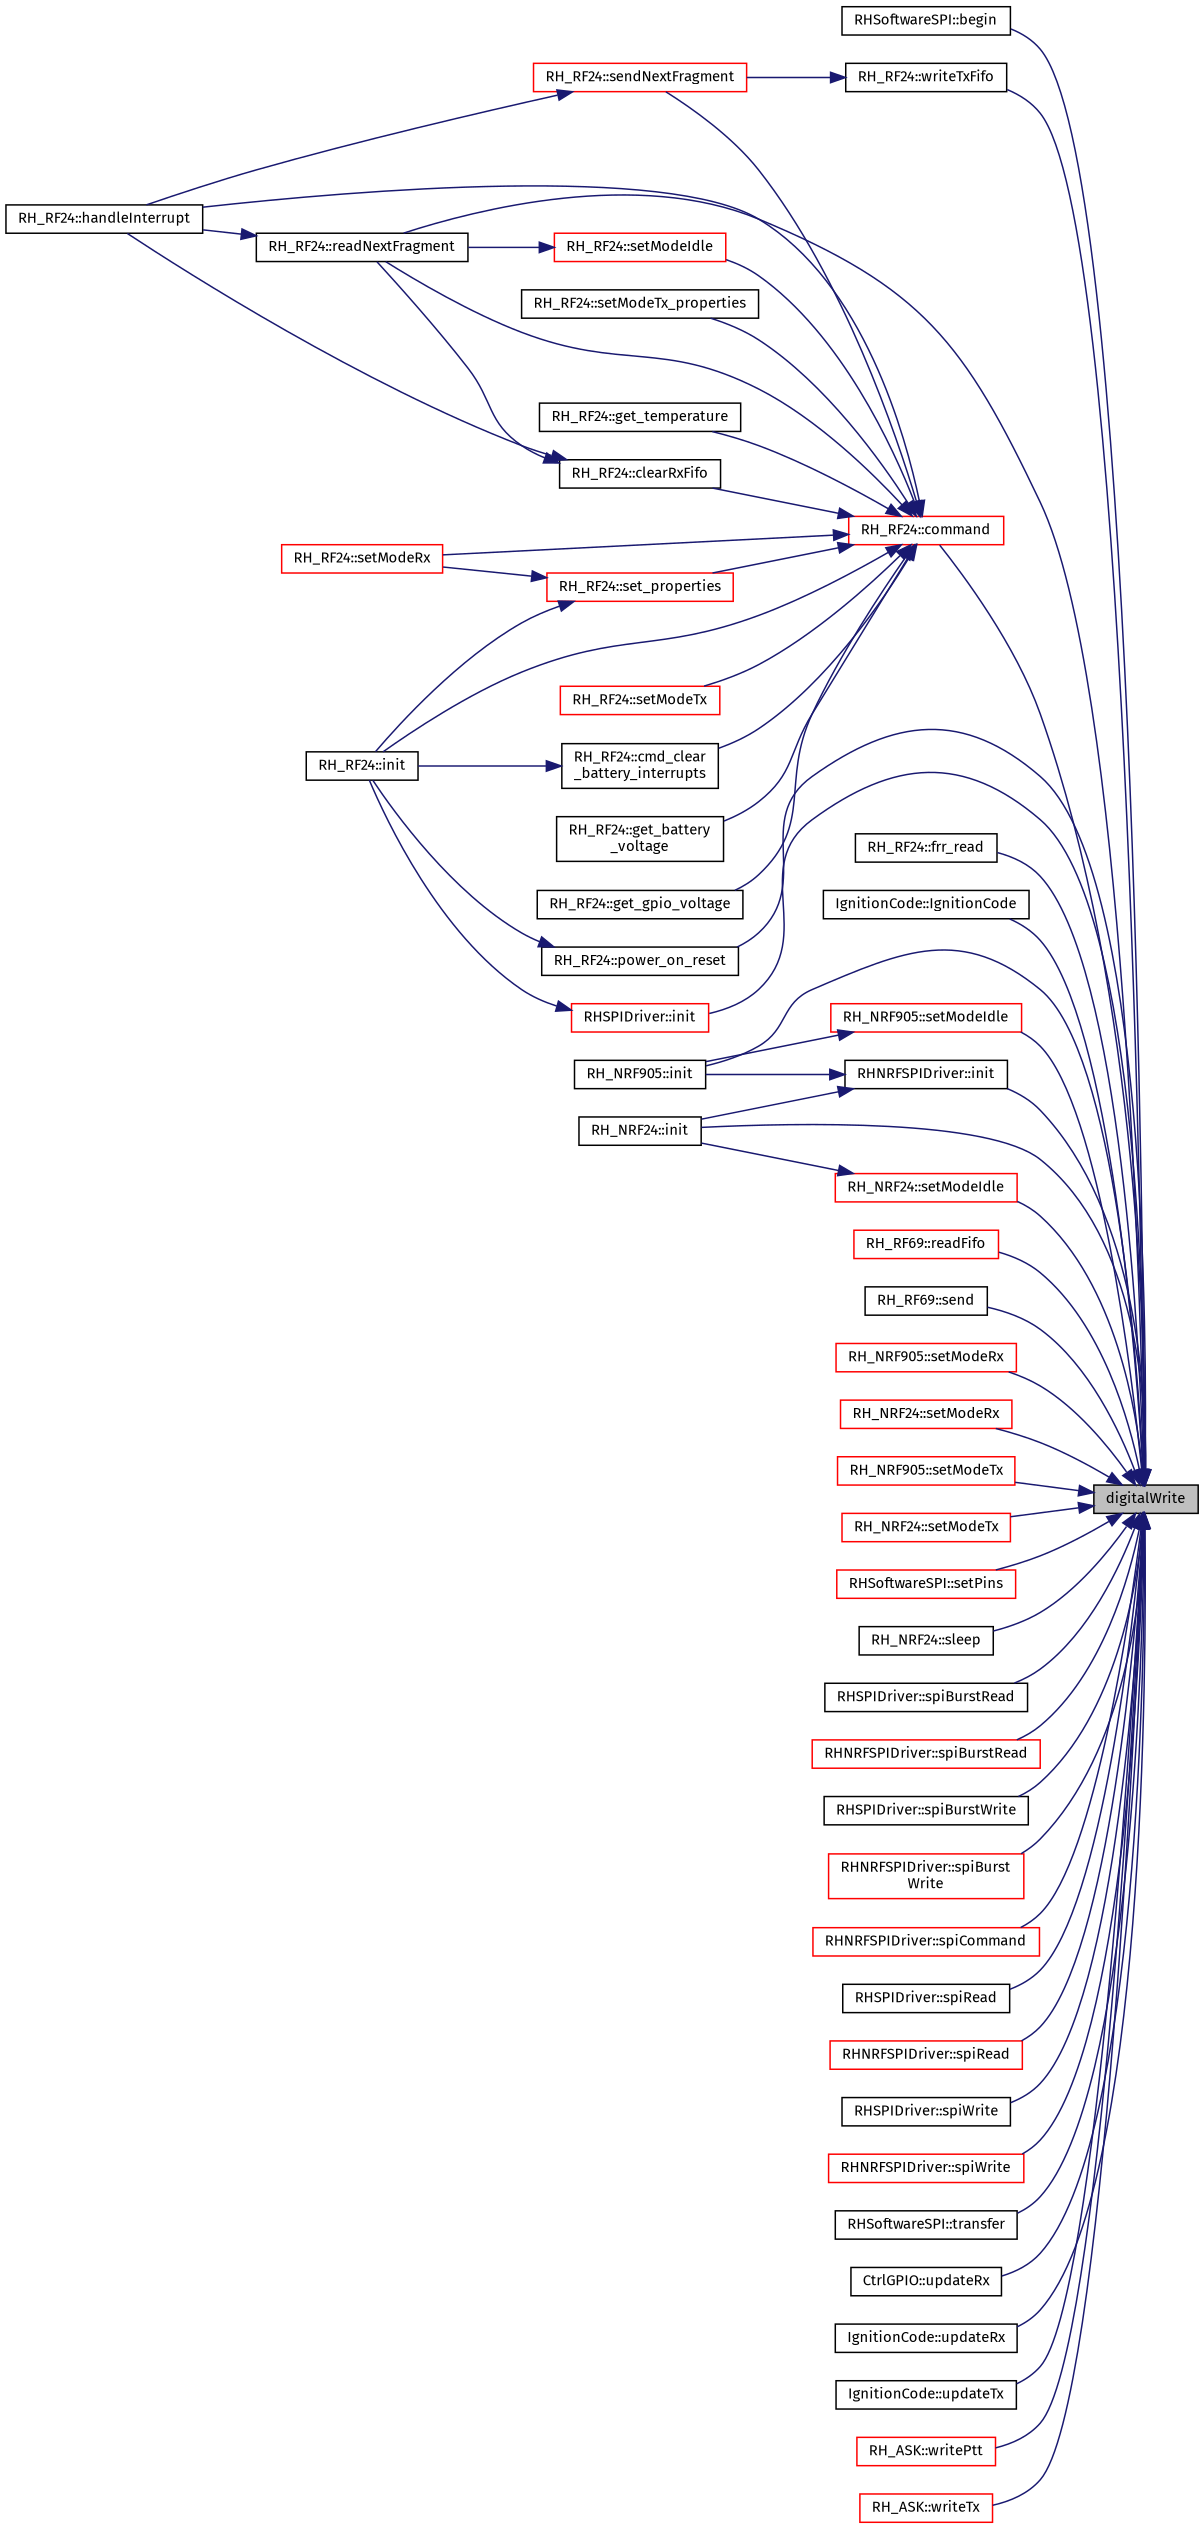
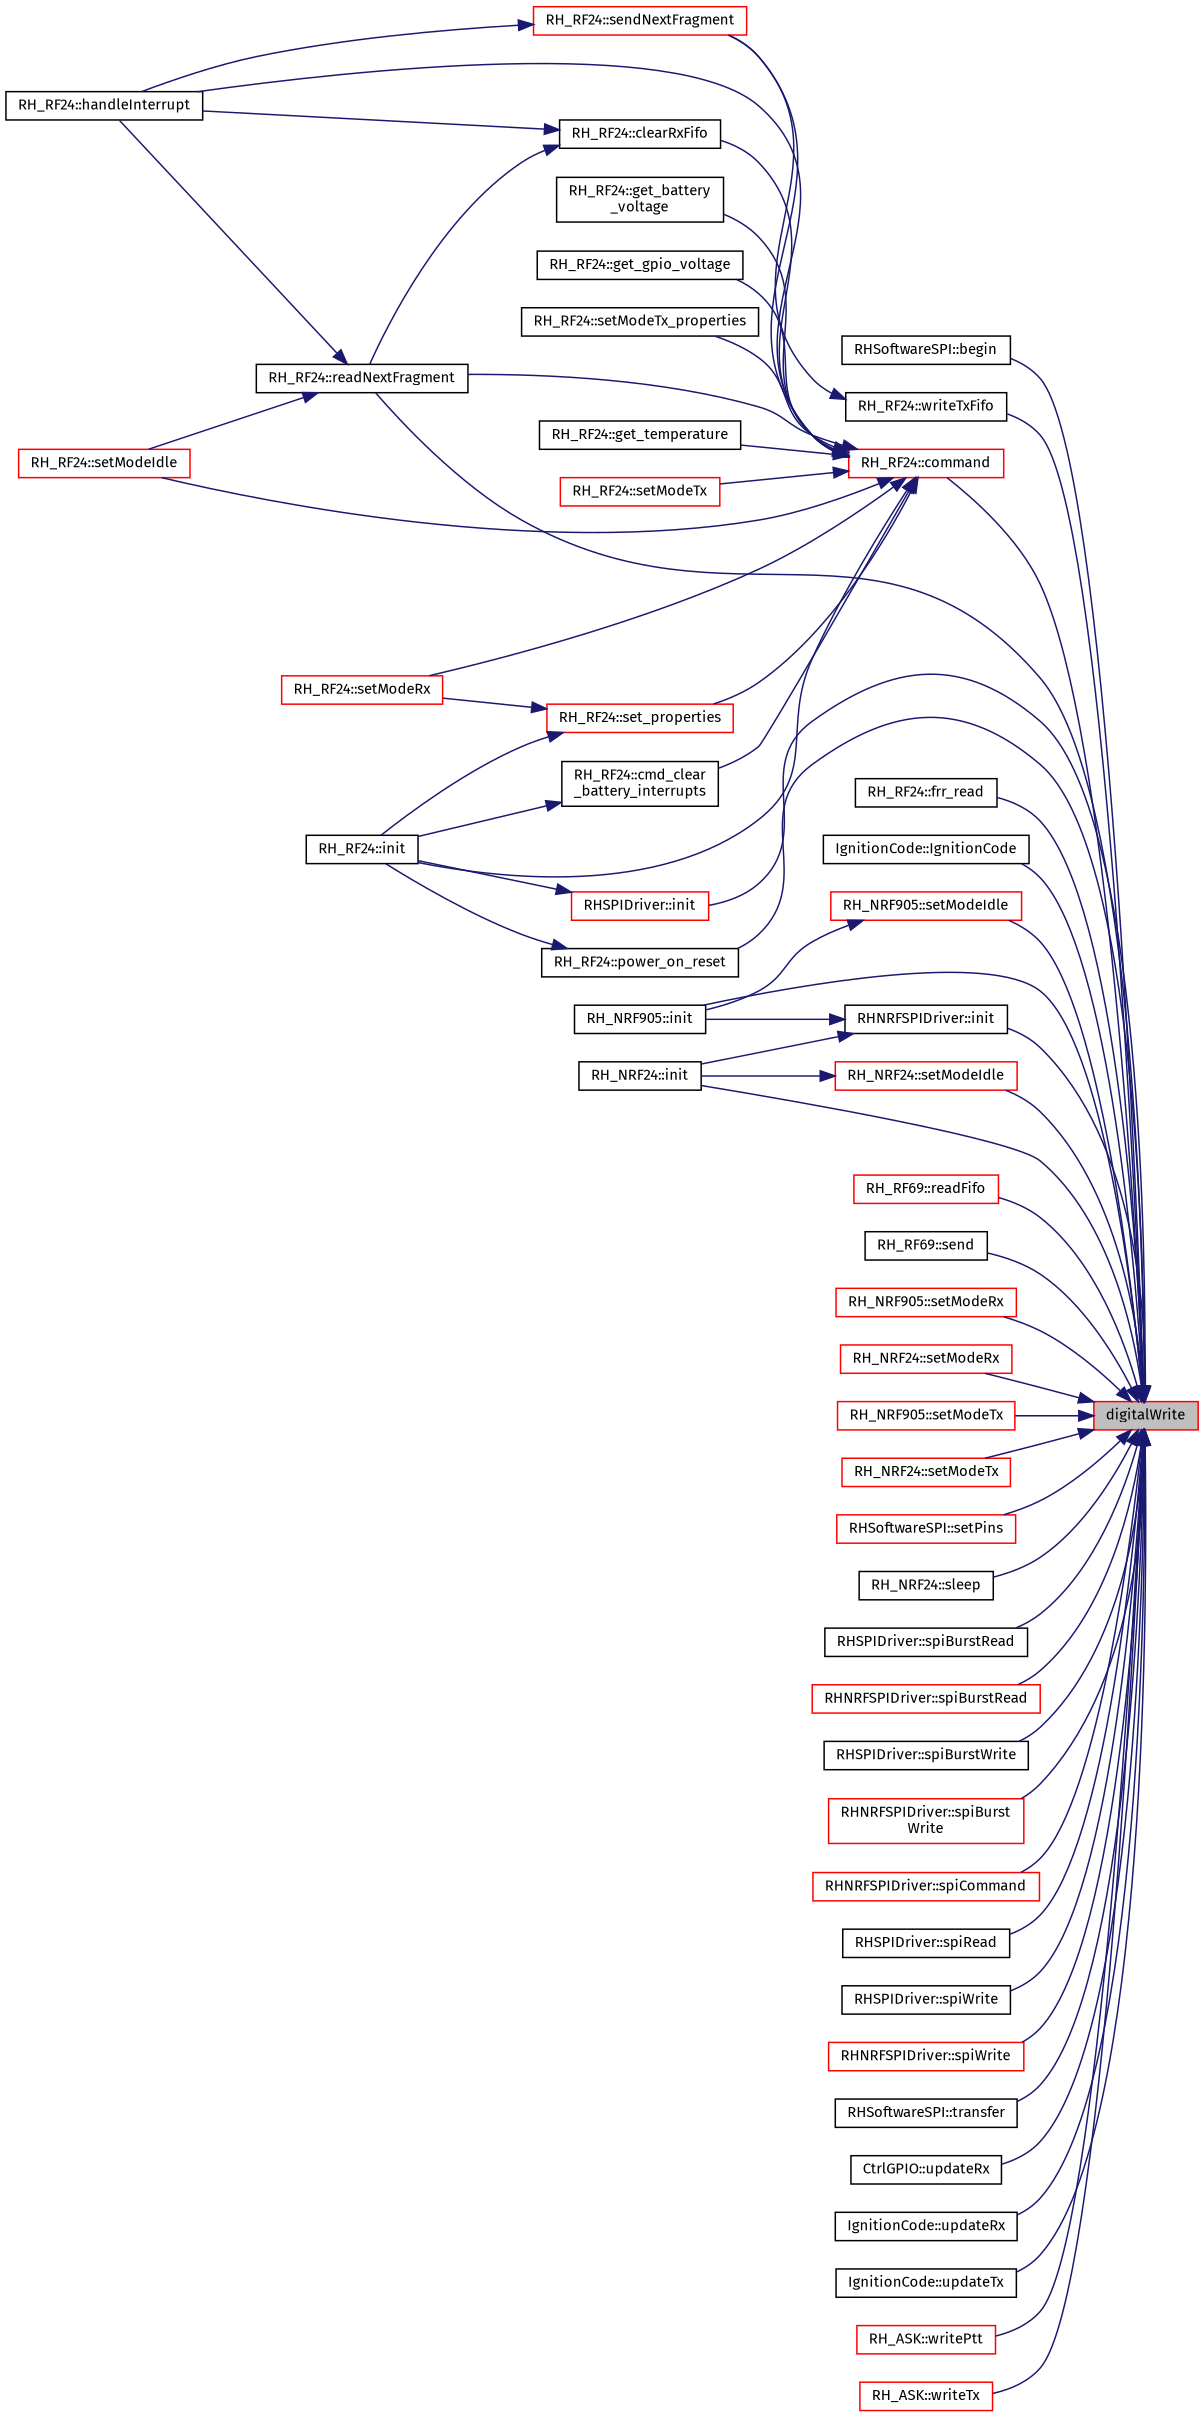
edge "RH_RF24::readNextFragment" -> "RH_RF24::setModeIdle": reversed
node "digitalWrite": color black -> red
node "RHNRFSPIDriver::spiRead": removed
